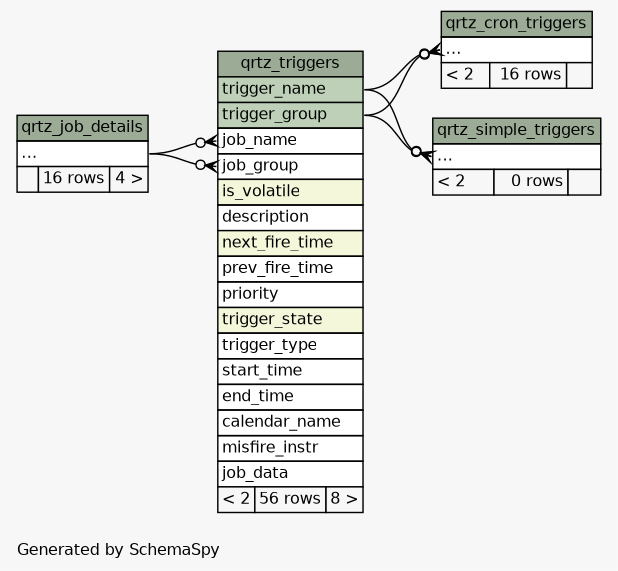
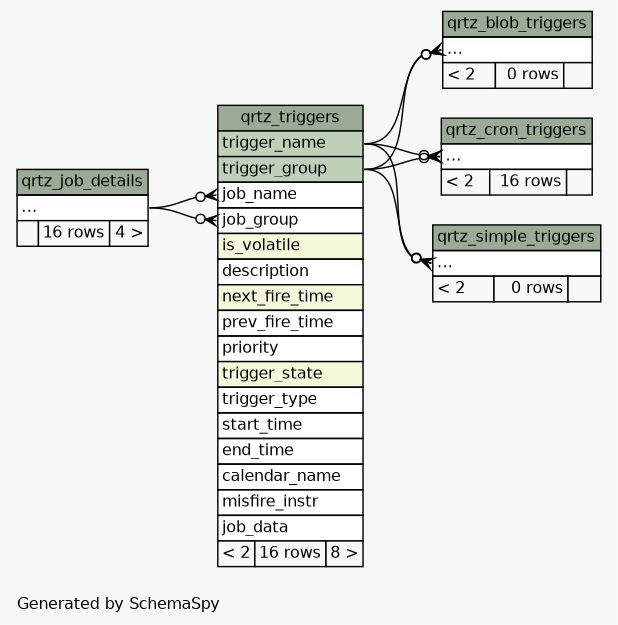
node "qrtz_blob_triggers": added
node "qrtz_triggers": text "56 rows" -> "16 rows"
